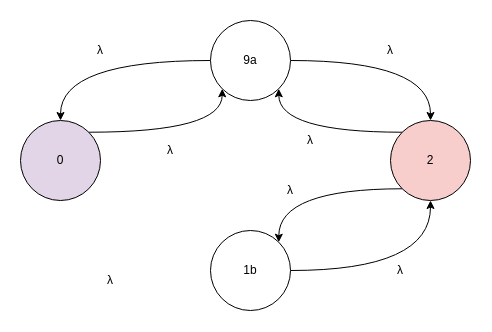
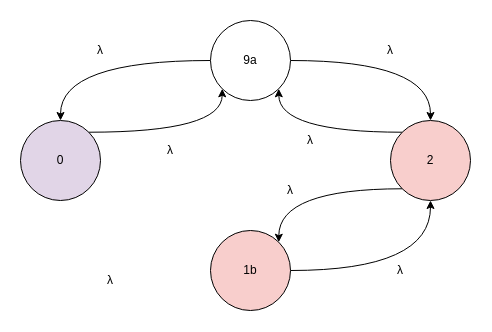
node "1b": fillcolor #ffffff -> #f8cecc
